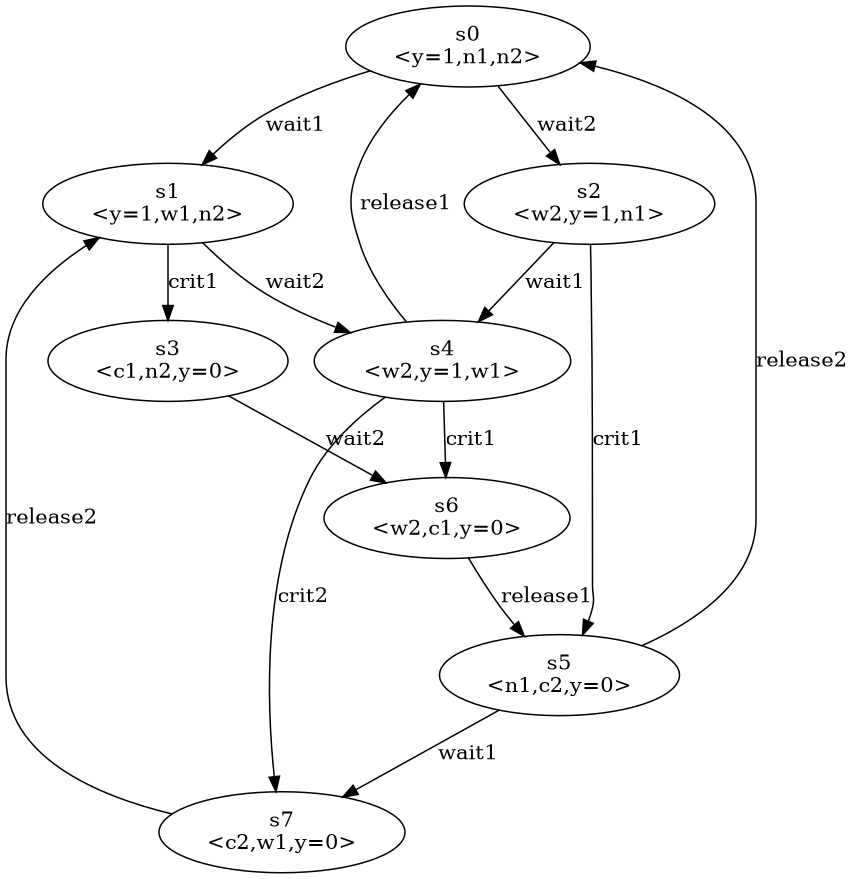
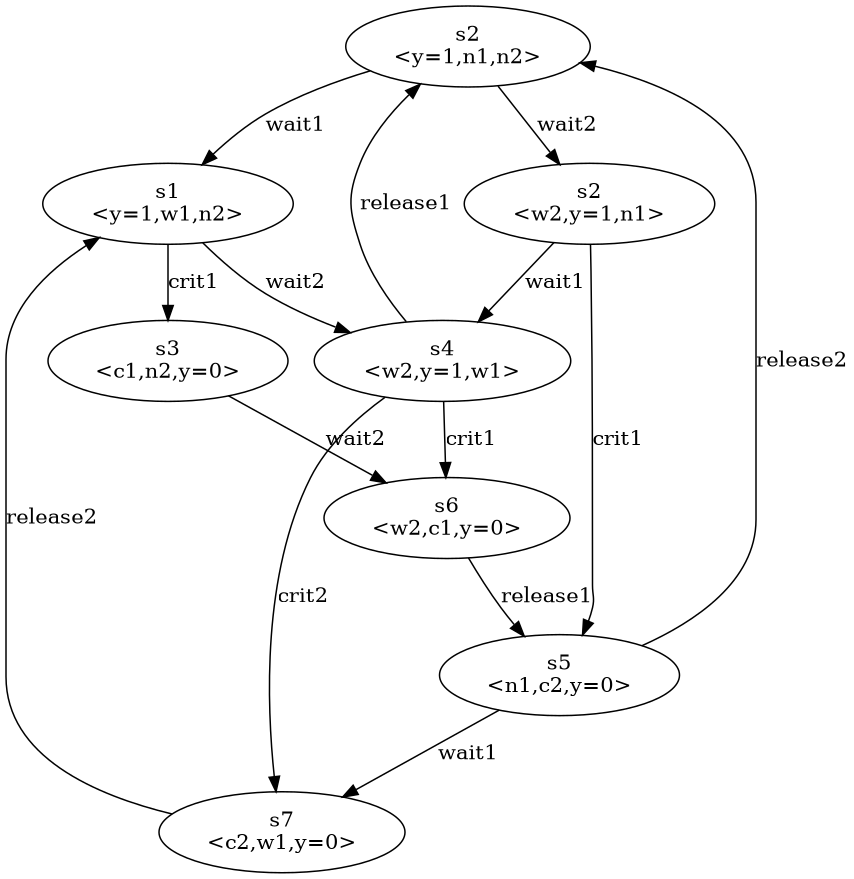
node "s0 <y=1,n1,n2>": label "s0 <y=1,n1,n2>" -> "s2 <y=1,n1,n2>"
